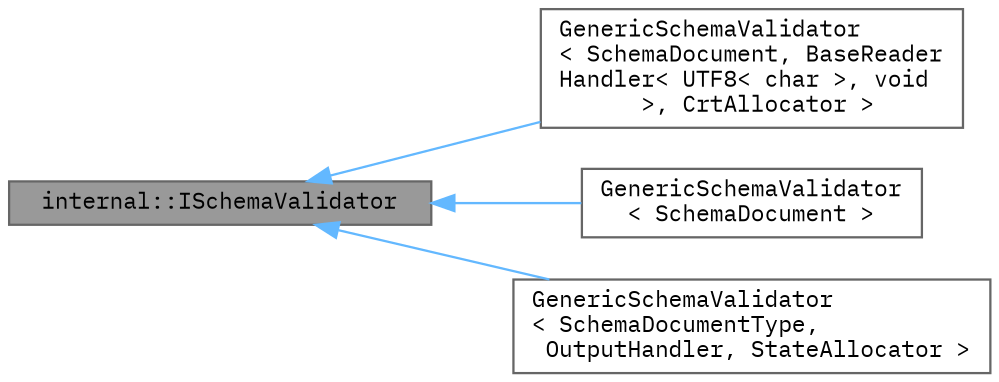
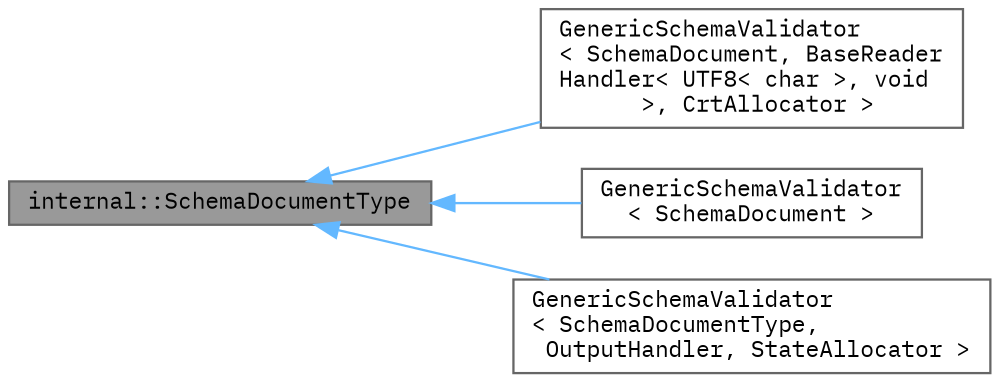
node "internal::ISchemaValidator": label "internal::ISchemaValidator" -> "internal::SchemaDocumentType"
